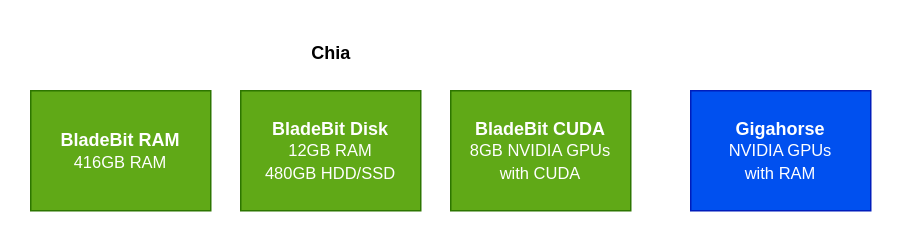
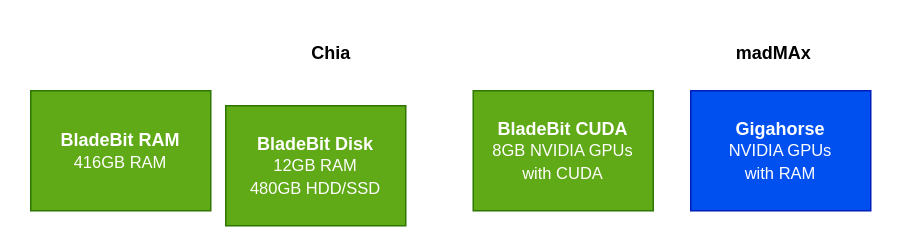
node "madMAx": added
node "BladeBit Disk 12GB RAM 480GB HDD/SSD": moved (331, 151) -> (316, 166)
node "BladeBit CUDA 8GB NVIDIA GPUs with CUDA": moved (541, 151) -> (563, 151)
